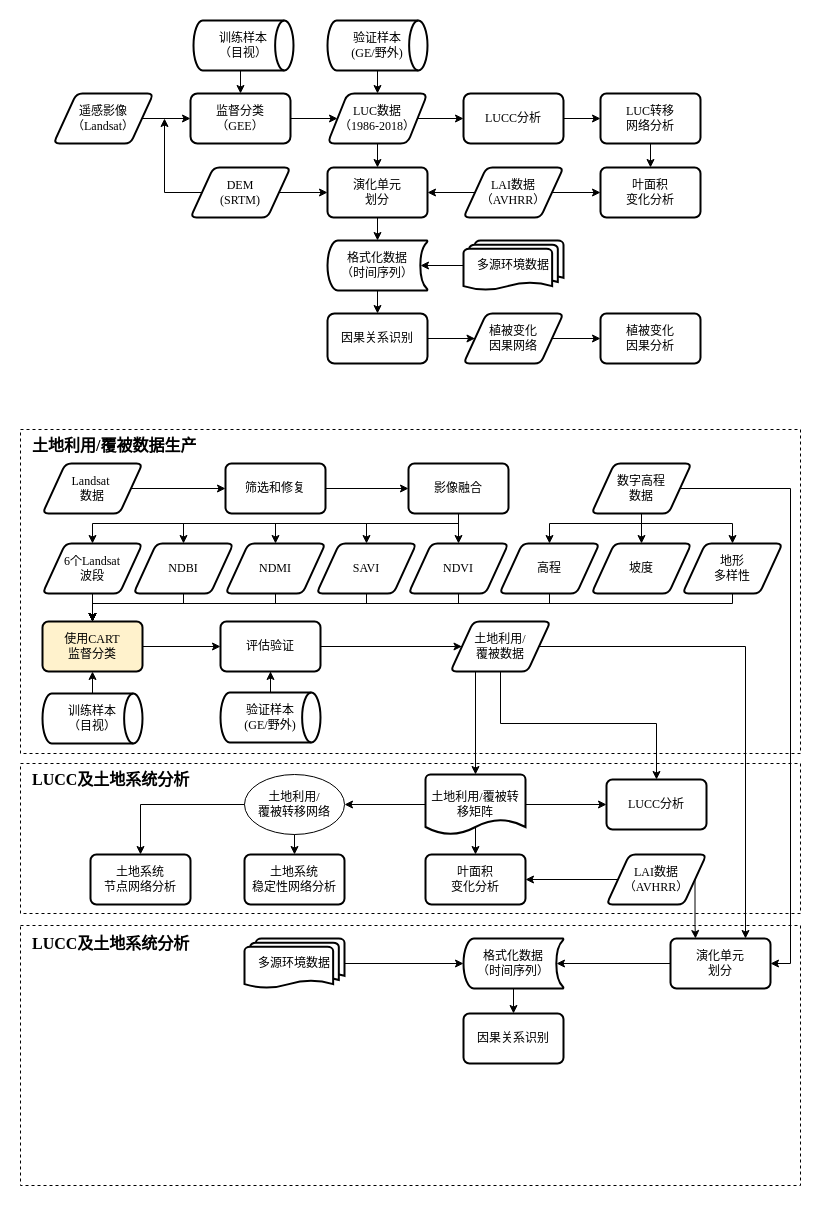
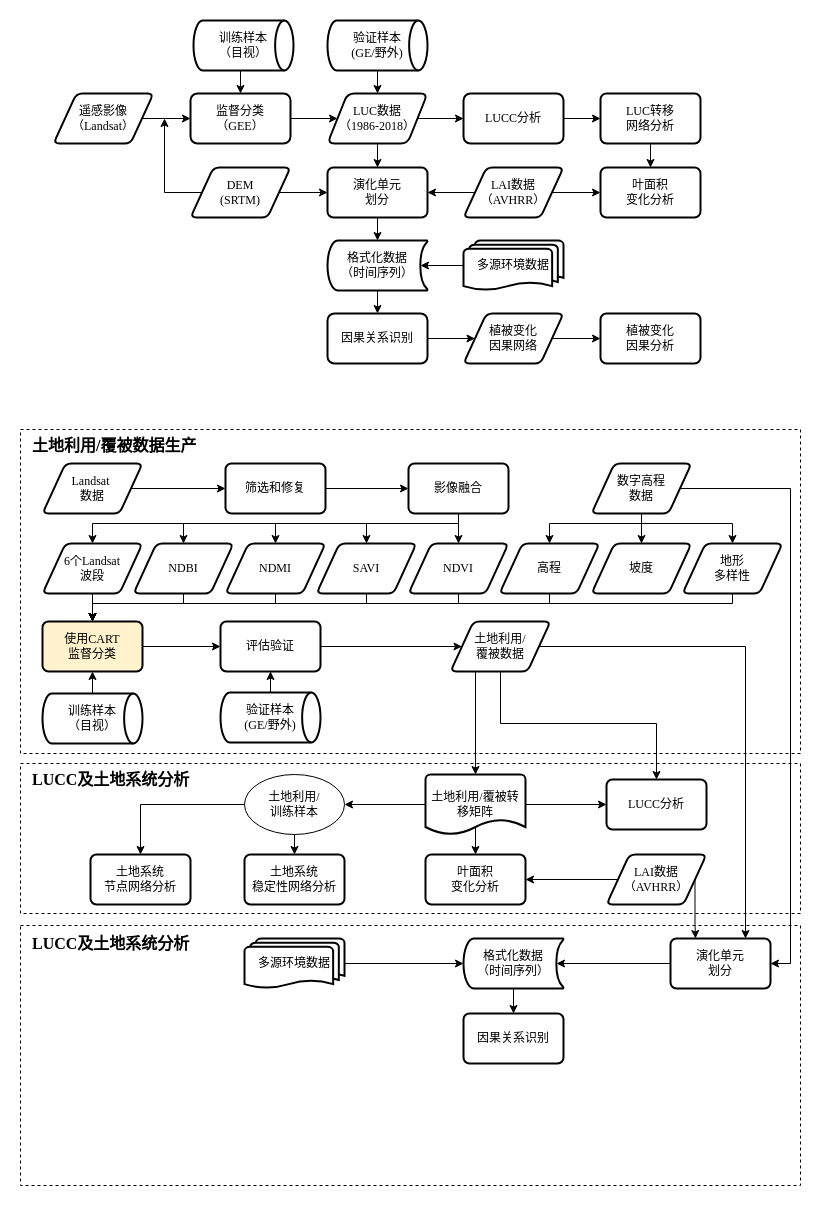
node "土地利用/覆被转移网络": label "土地利用/覆被转移网络" -> "土地利用/训练样本"
